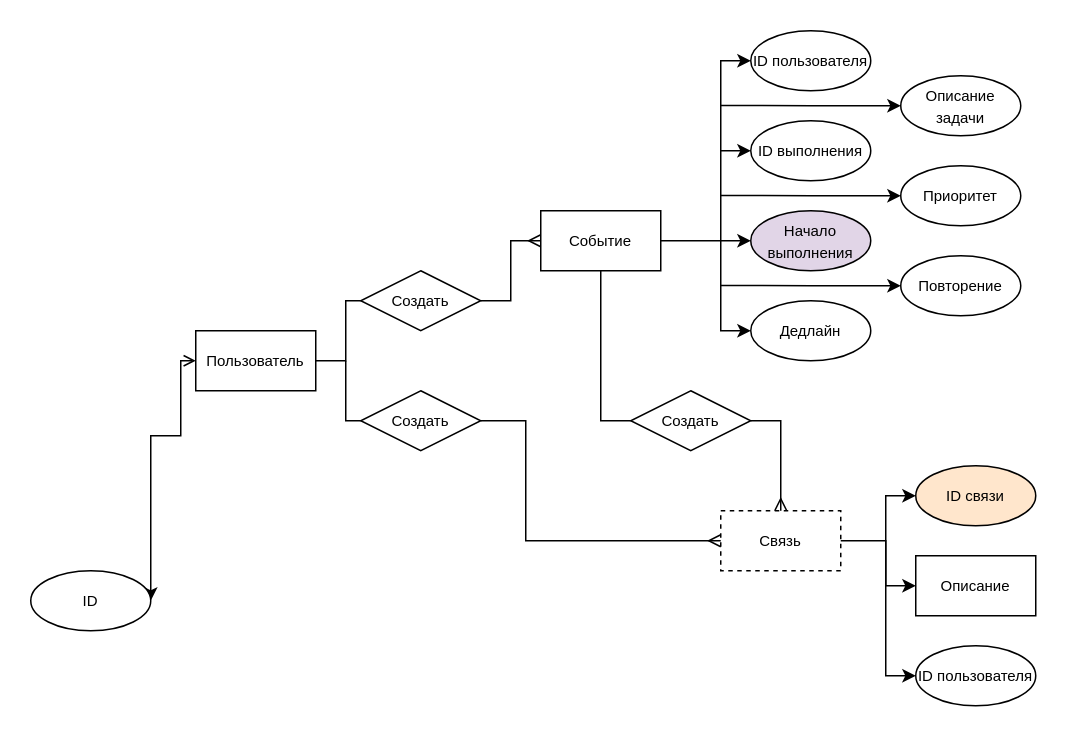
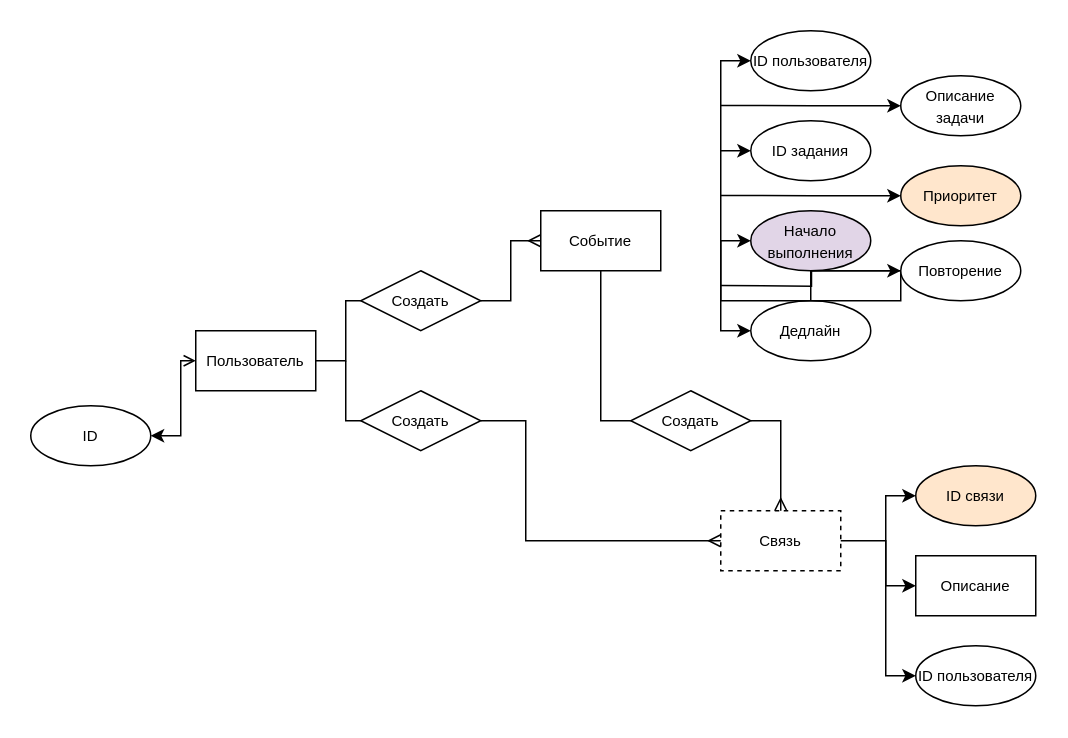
node "ID выполнения": label "ID выполнения" -> "ID задания"
node "Приоритет": fillcolor #ffffff -> #ffe6cc
edge "Событие" -> "Начало выполнения": now "Дедлайн" -> "Начало выполнения"
node "Повторение": moved (961, 286) -> (961, 271)
node "ID": moved (91, 601) -> (91, 436)
